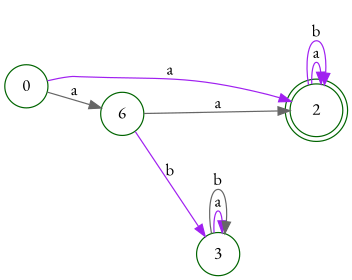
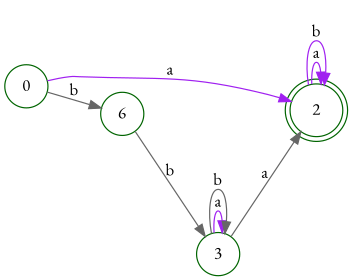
edge "0" -> "6": label "a" -> "b"
edge "6" -> "2": now "3" -> "2"
edge "6" -> "3": color purple -> gray40
